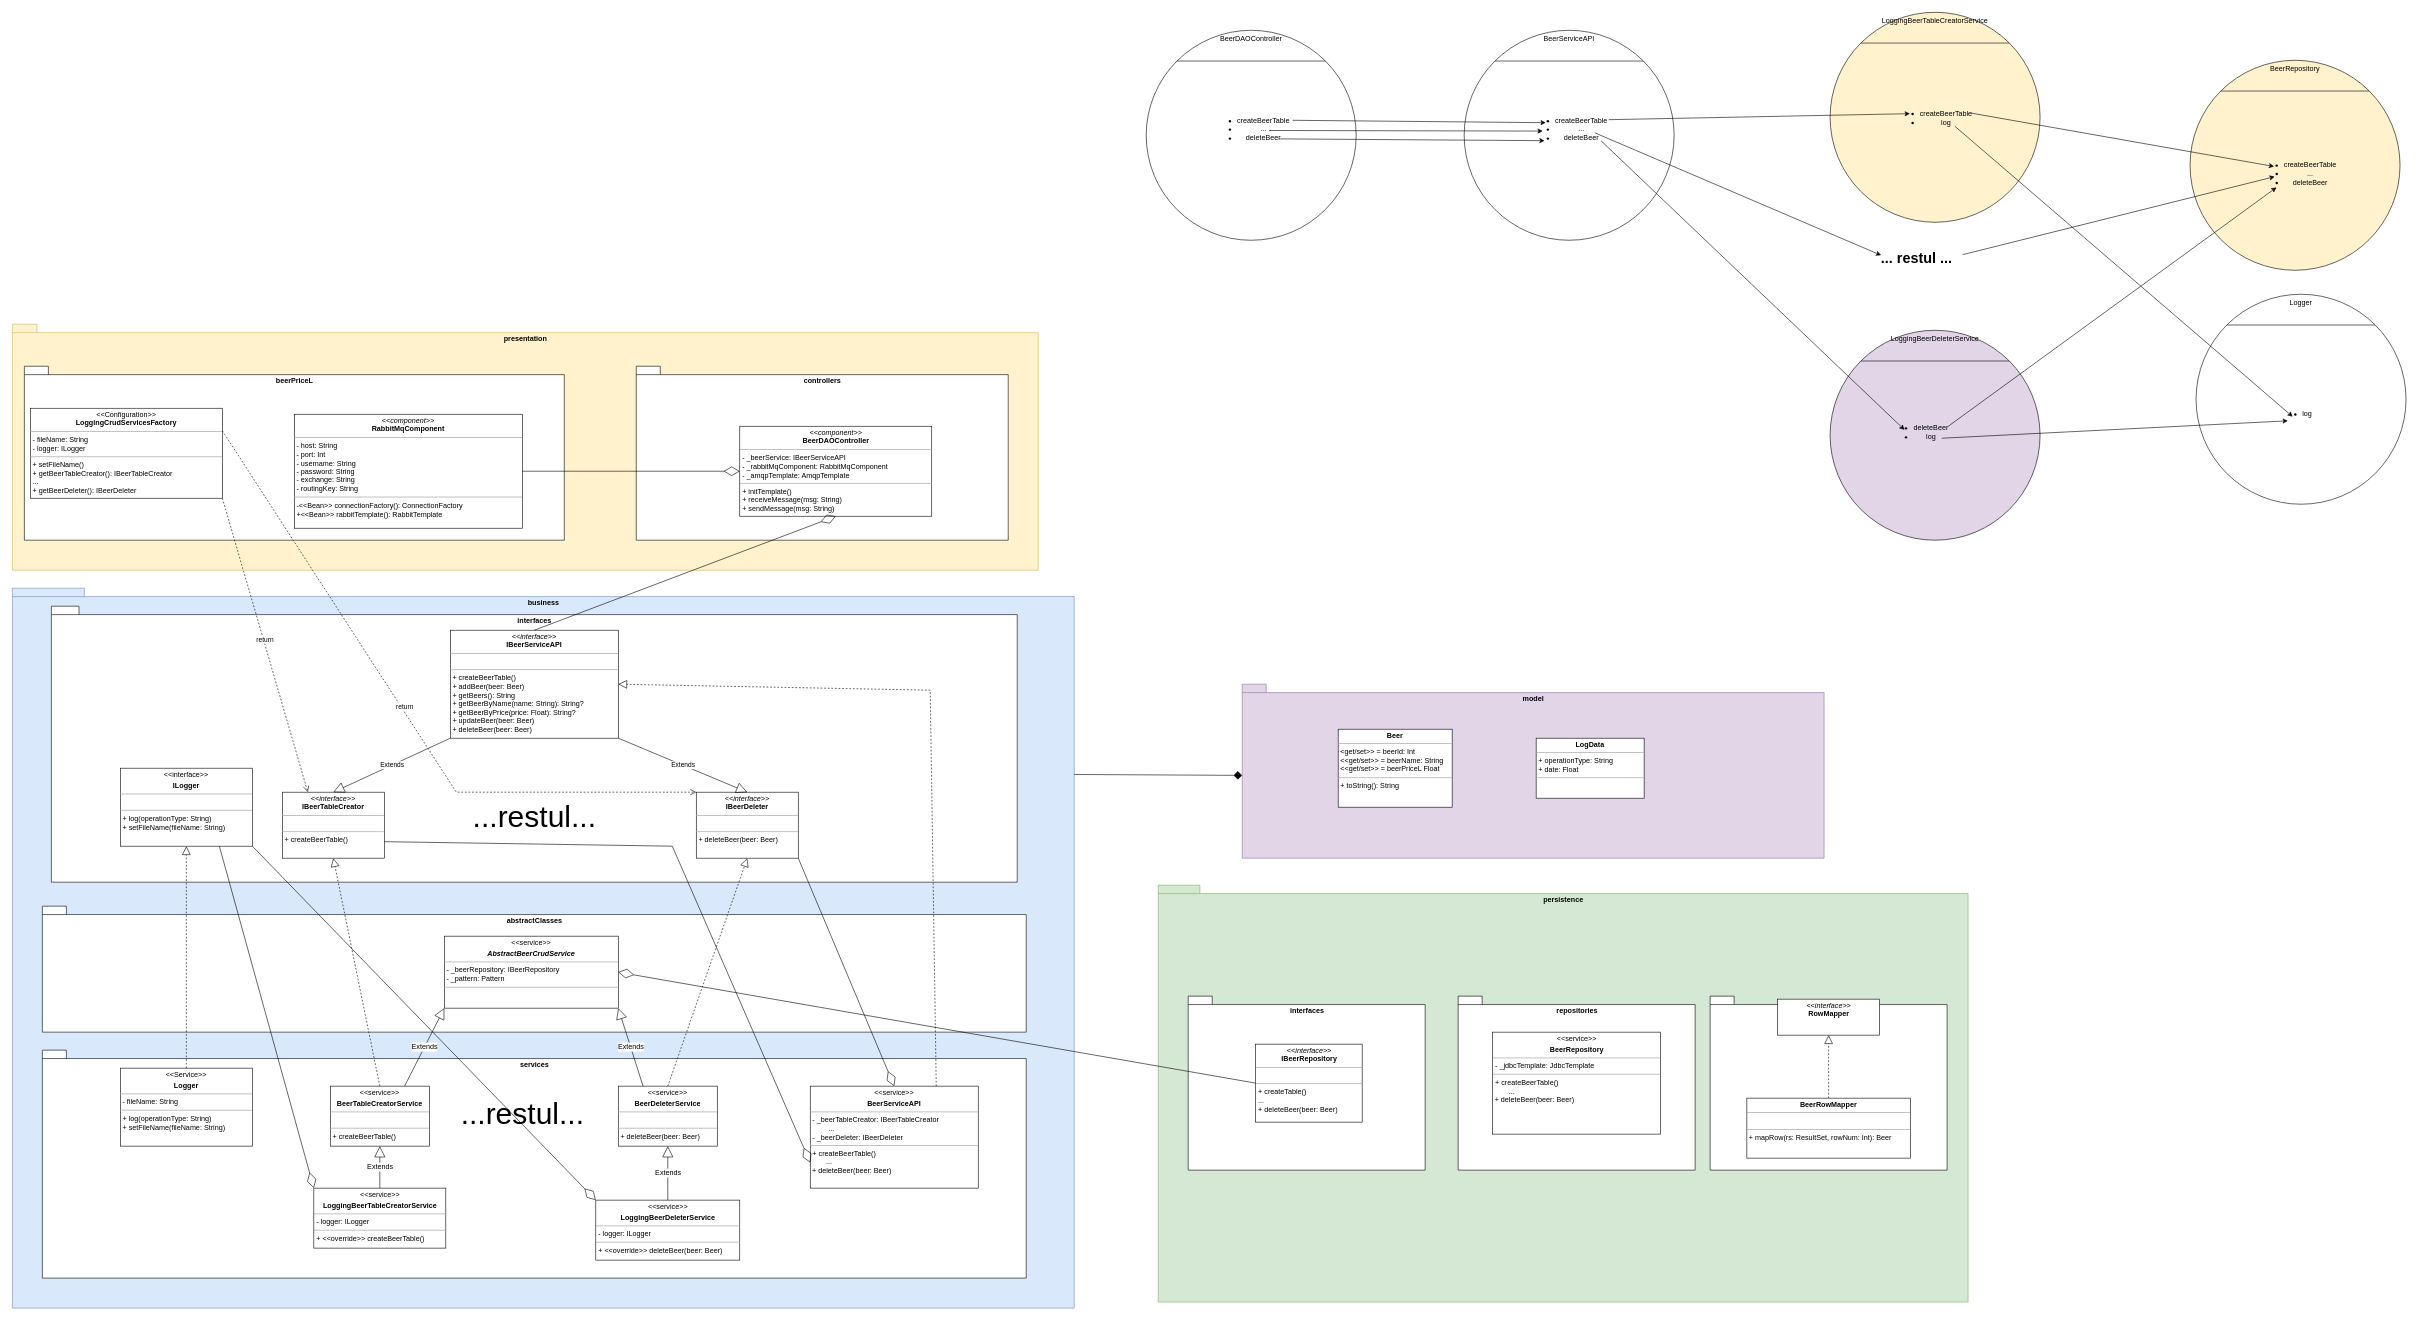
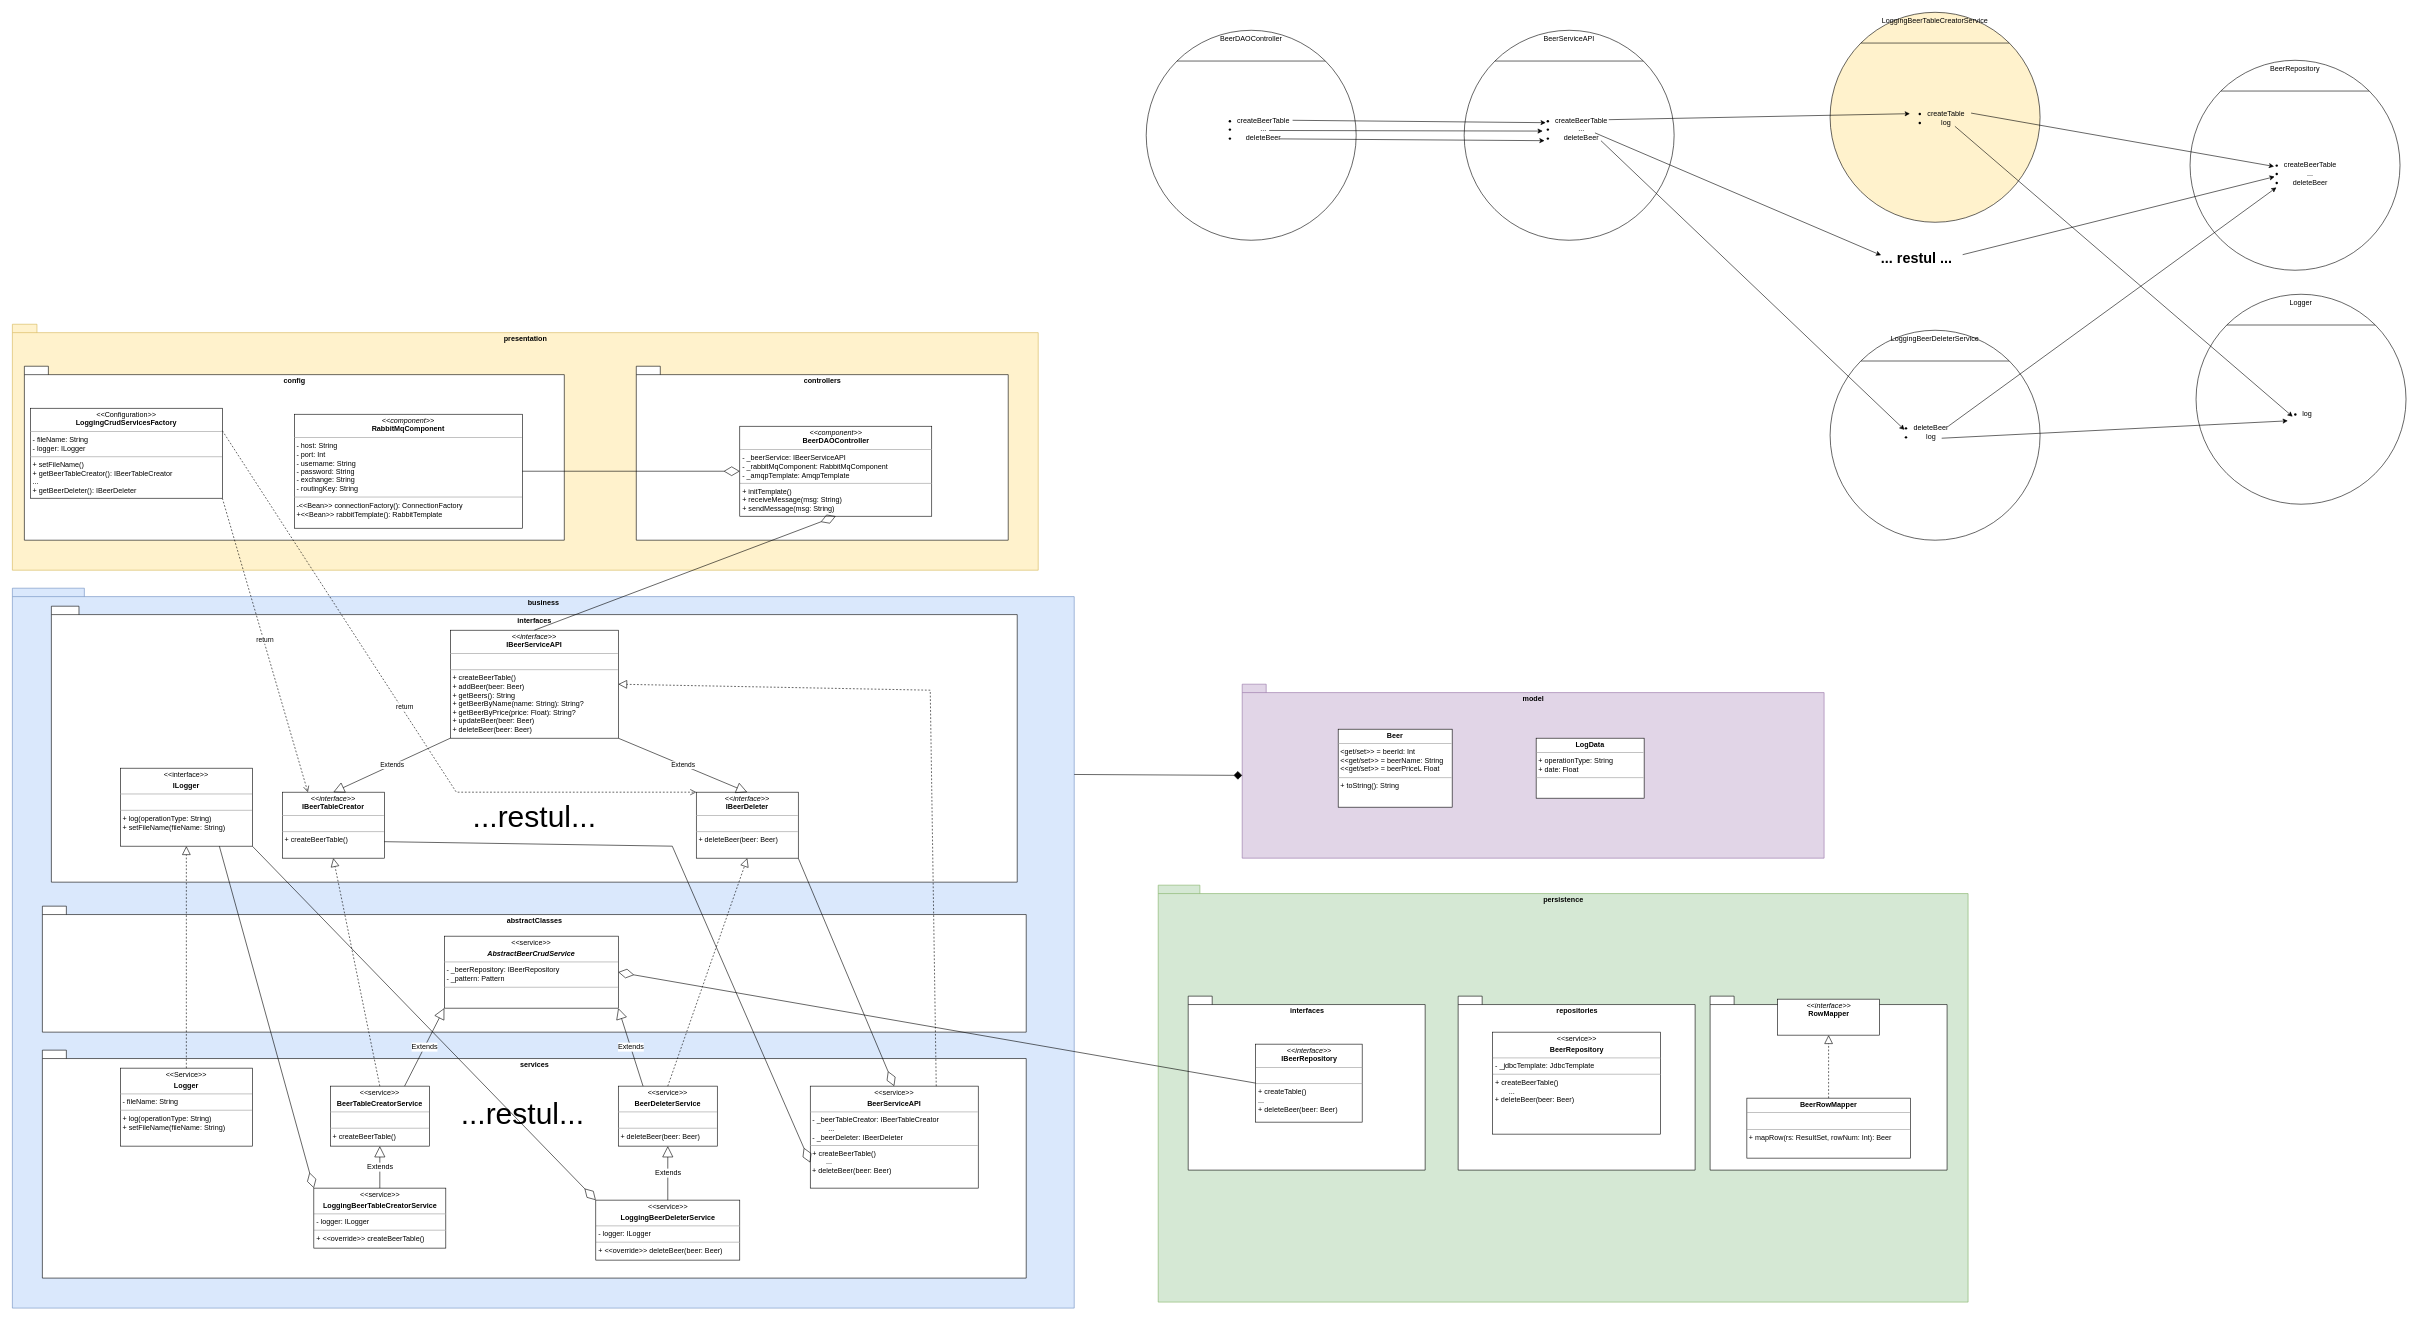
node "createBeerTable log": label "createBeerTable log" -> "createTable log"
node "BeerRepository": fillcolor #fff2cc -> #ffffff
node "beerPriceL": label "beerPriceL" -> "config"
node "LoggingBeerDeleterService": fillcolor #e1d5e7 -> #ffffff
